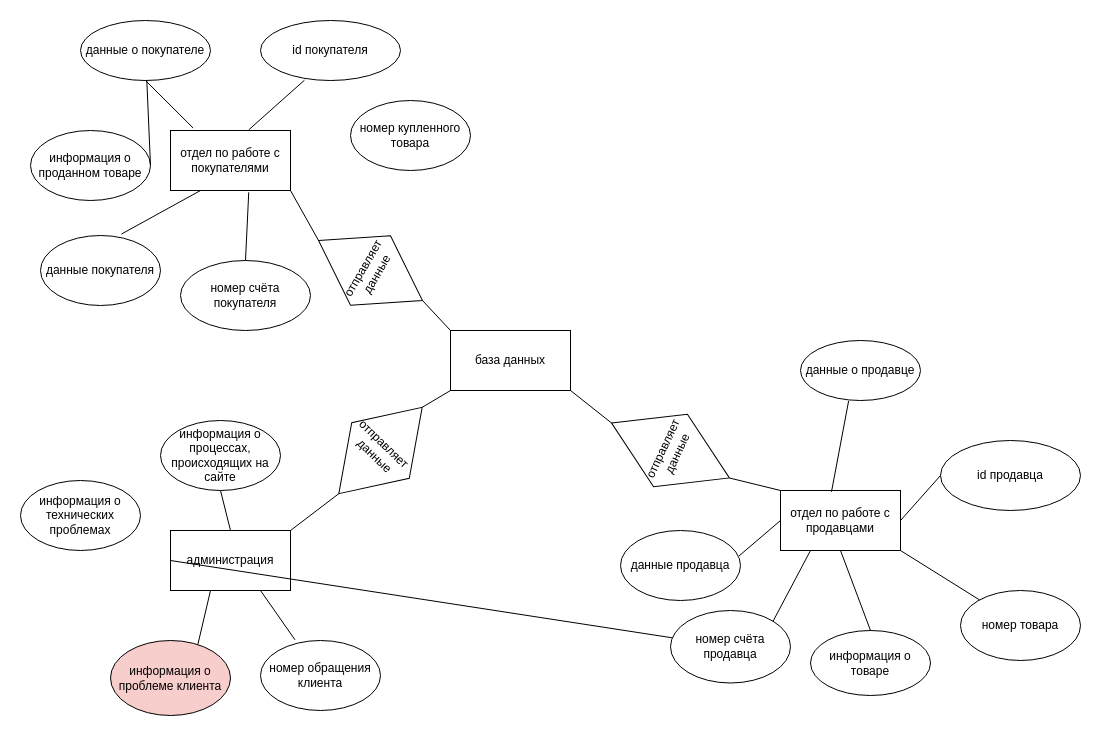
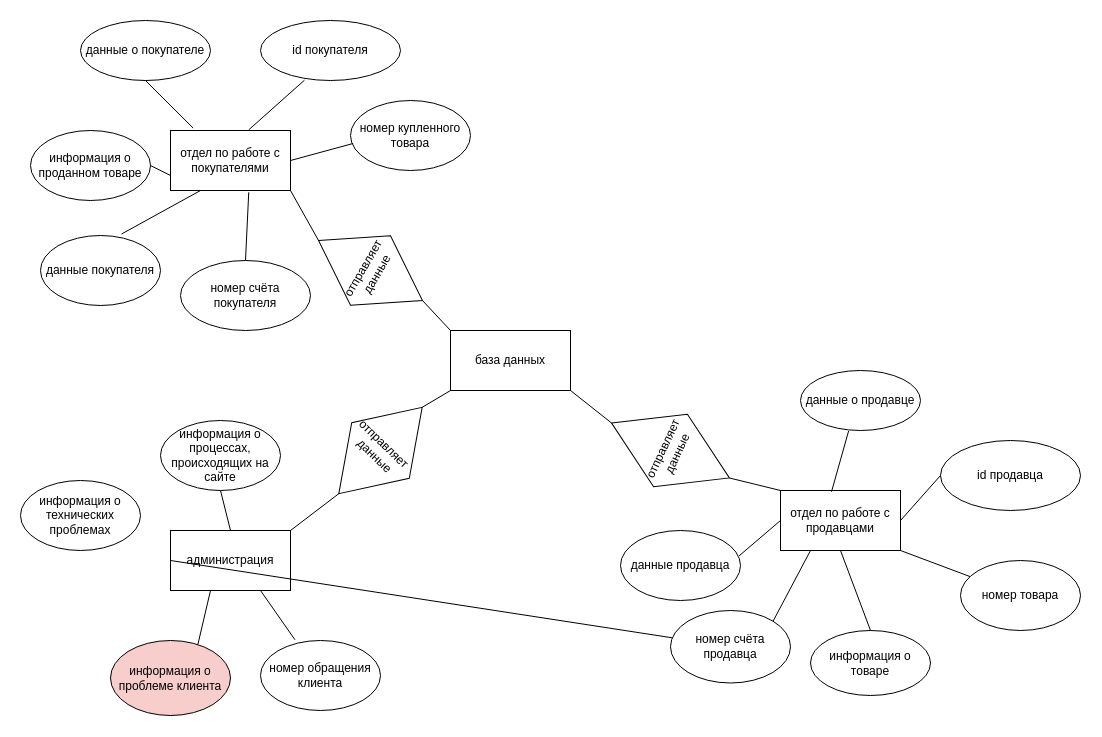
edge "данные о покупателе" -- "информация о проданном товаре": now "отдел по работе с покупателями" -- "информация о проданном товаре"
edge "номер купленного товара" -- "отдел по работе с покупателями": added
node "данные о продавце": moved (861, 371) -> (861, 401)
node "номер товара": moved (1021, 626) -> (1021, 596)
